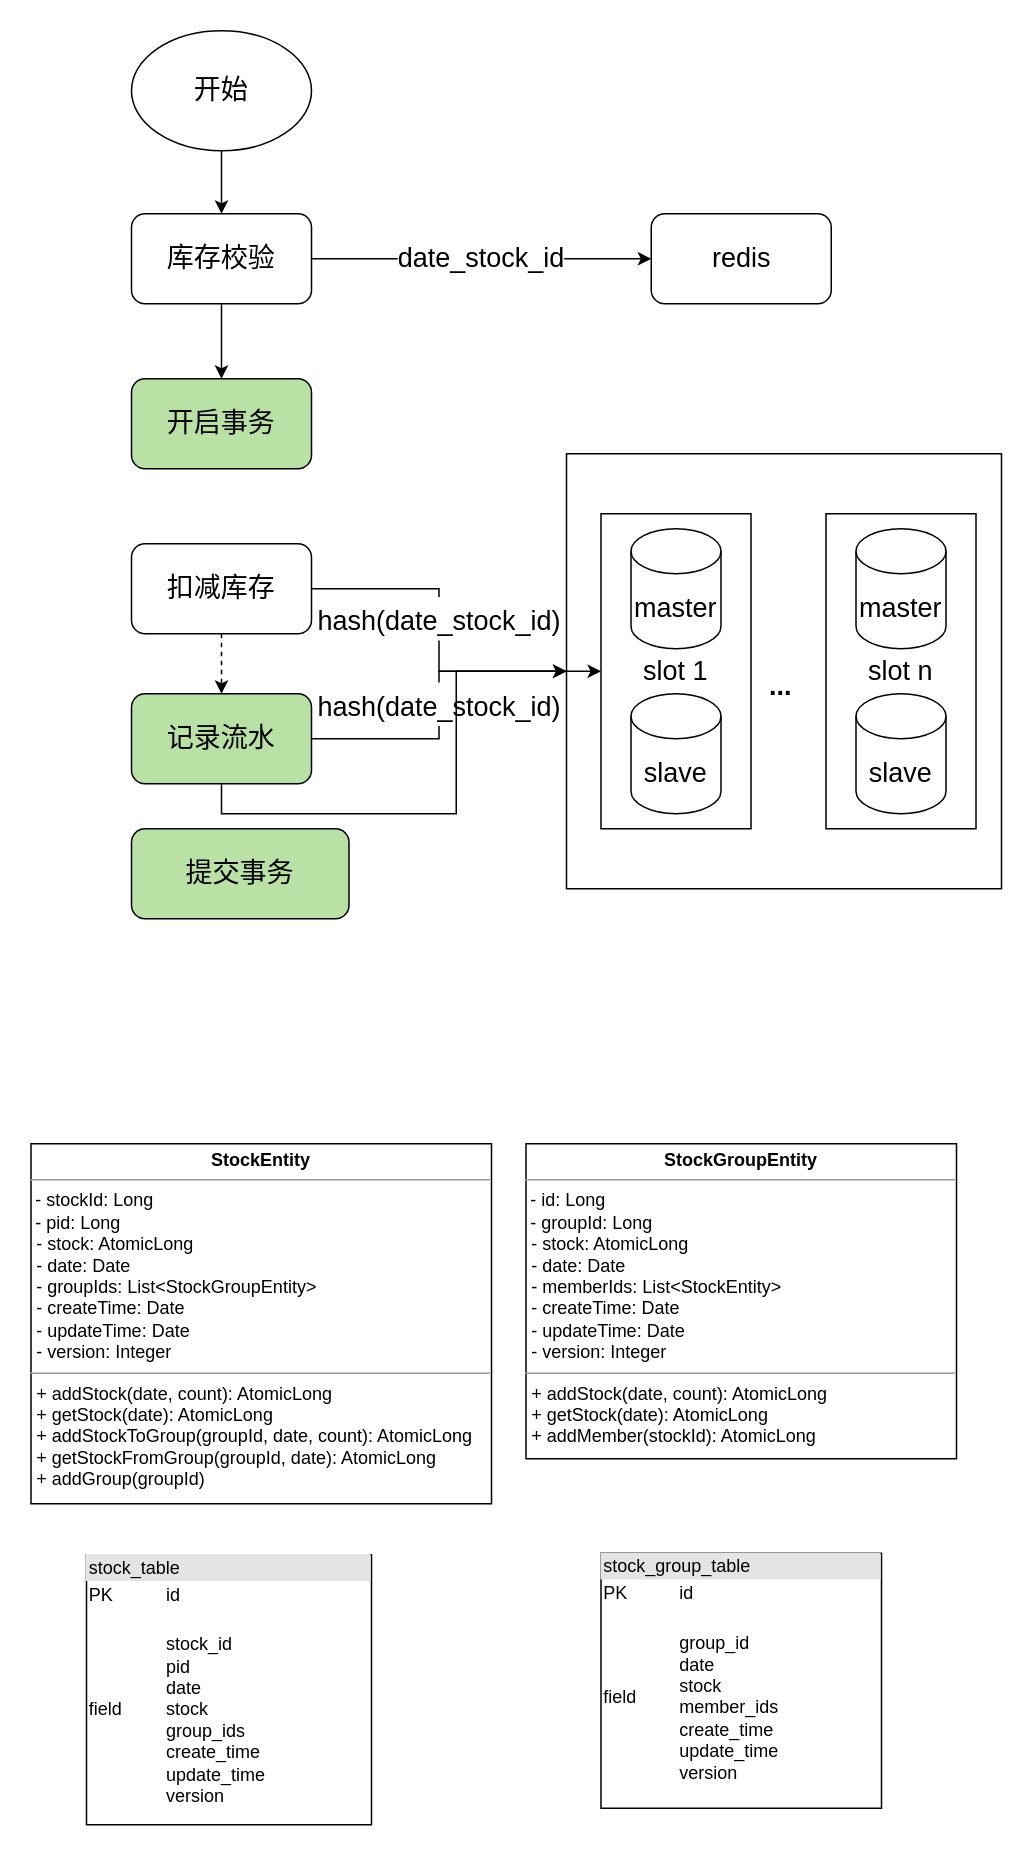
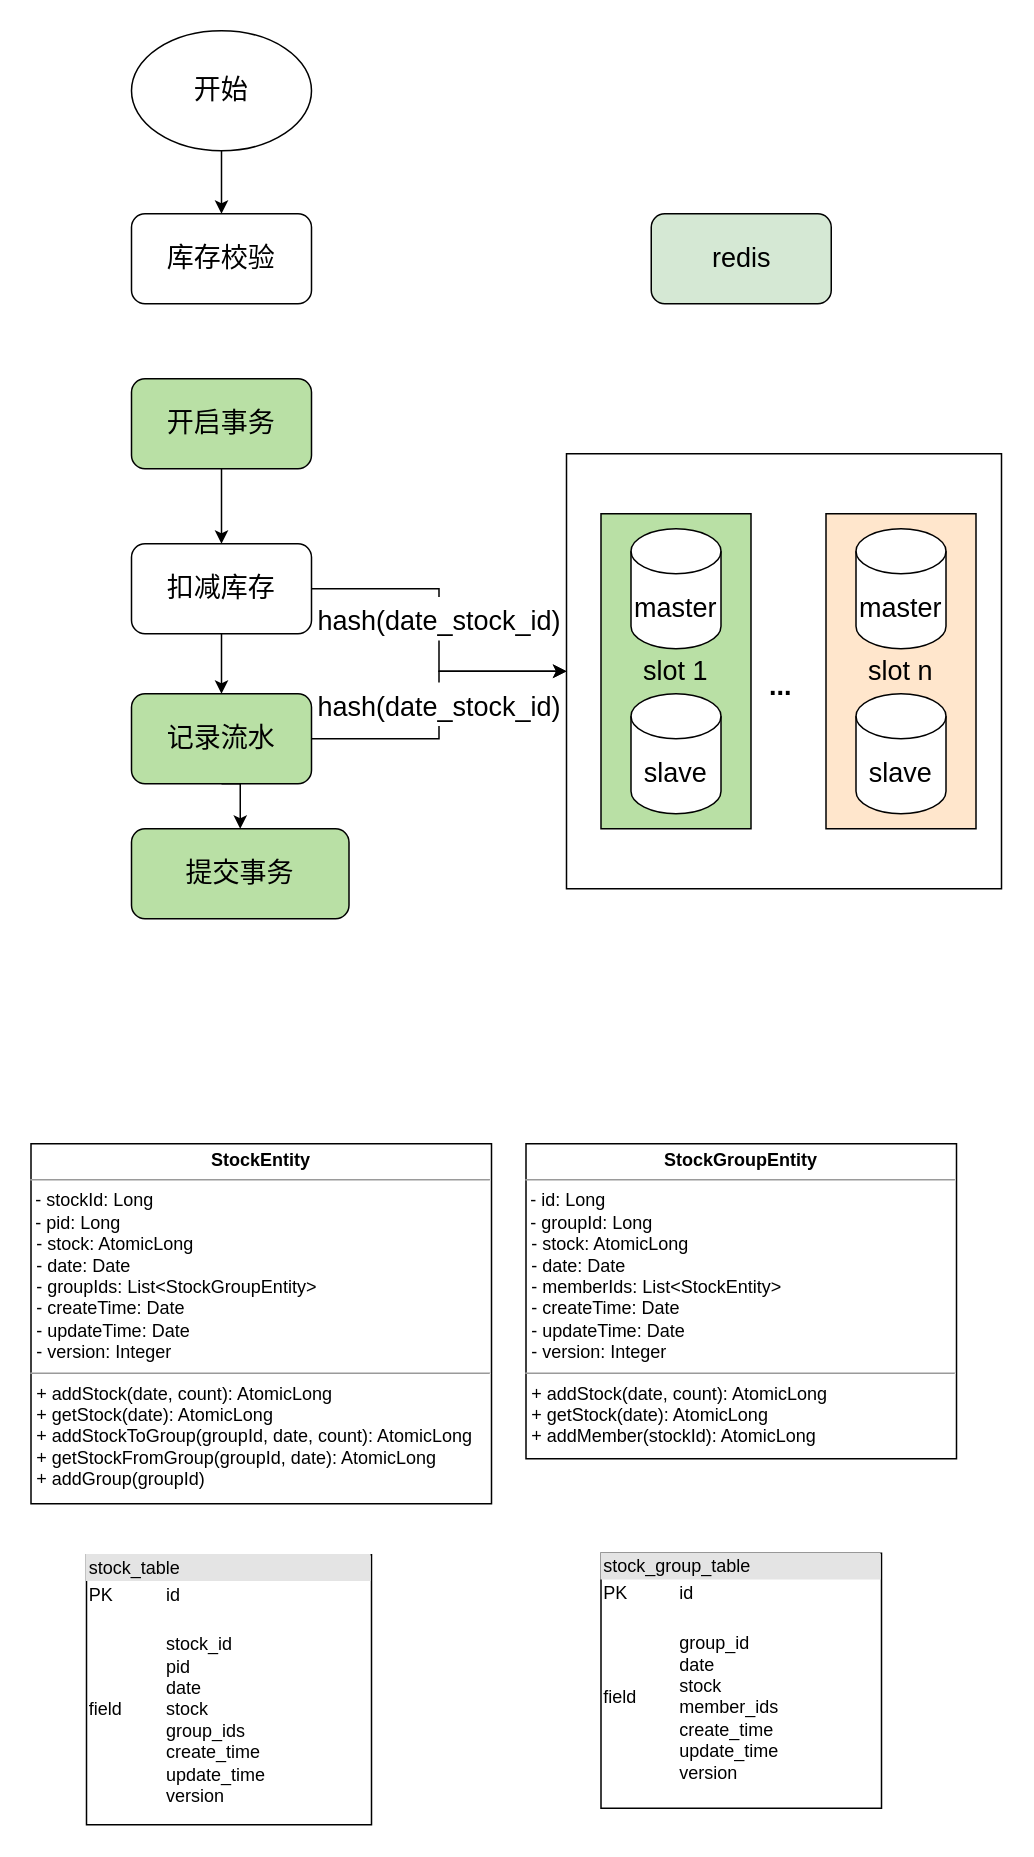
edge "库存校验" -> "redis": removed, label "date_stock_id"
node "redis": fillcolor #ffffff -> #d5e8d4
edge "库存校验" -> "开启事务": removed
edge "开启事务" -> "扣减库存": added
edge "扣减库存" -> "记录流水": style dashed -> solid
node "slot 1": fillcolor #ffffff -> #b9e0a5
node "slot n": fillcolor #ffffff -> #ffe6cc
edge "记录流水" -> "slot 1": now "记录流水" -> "提交事务"
